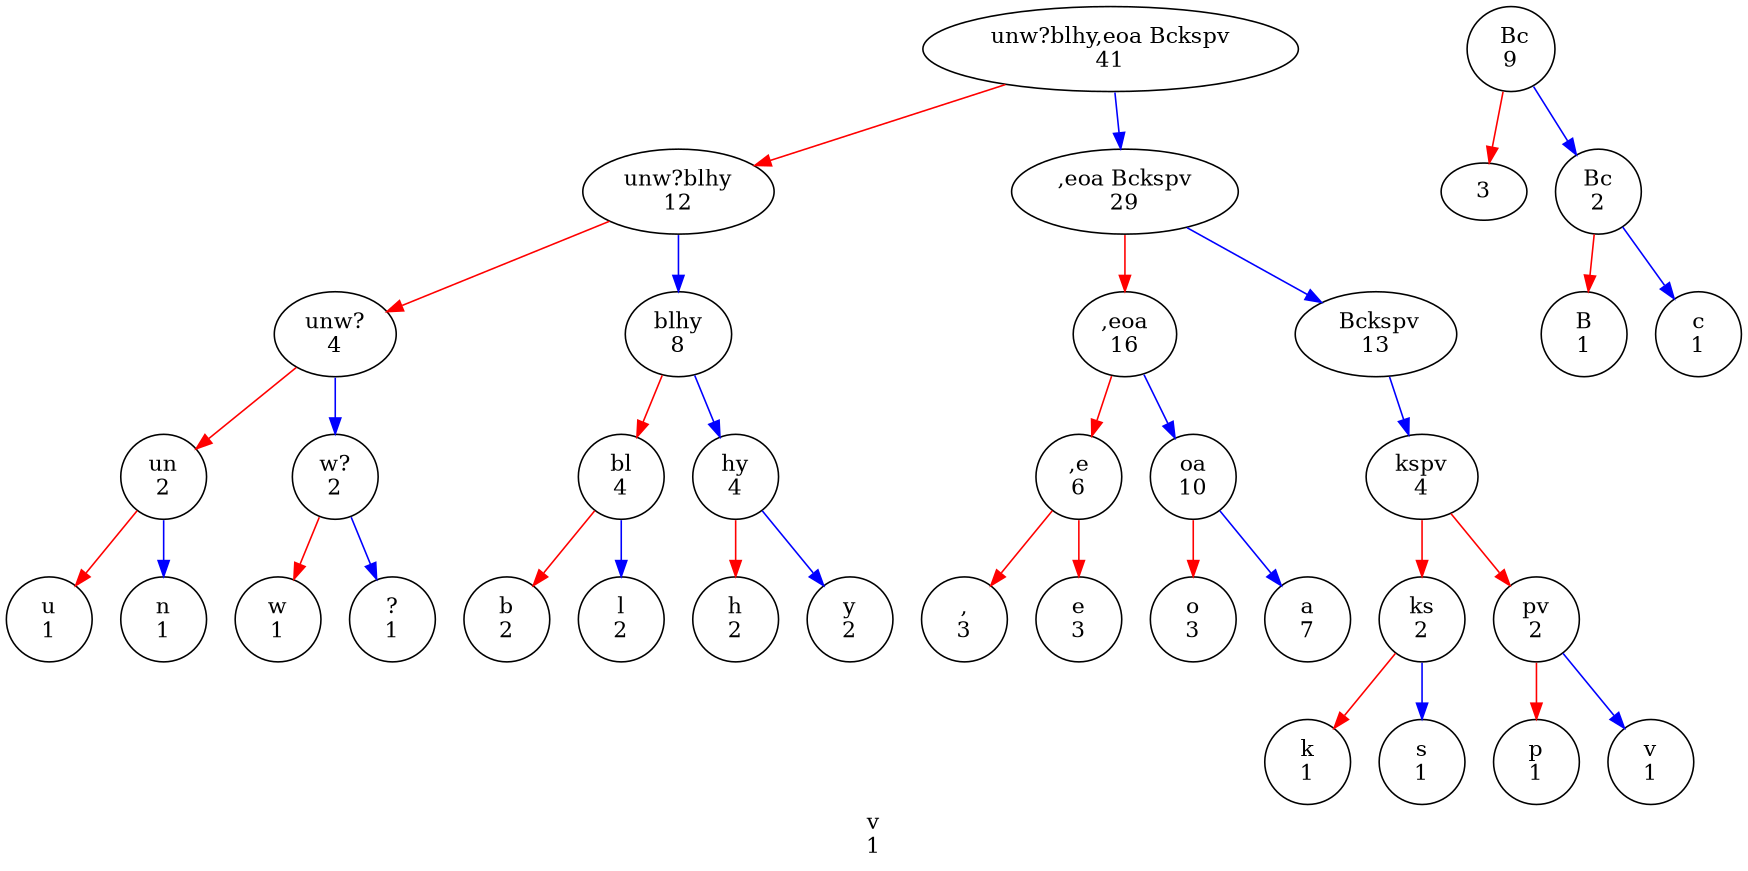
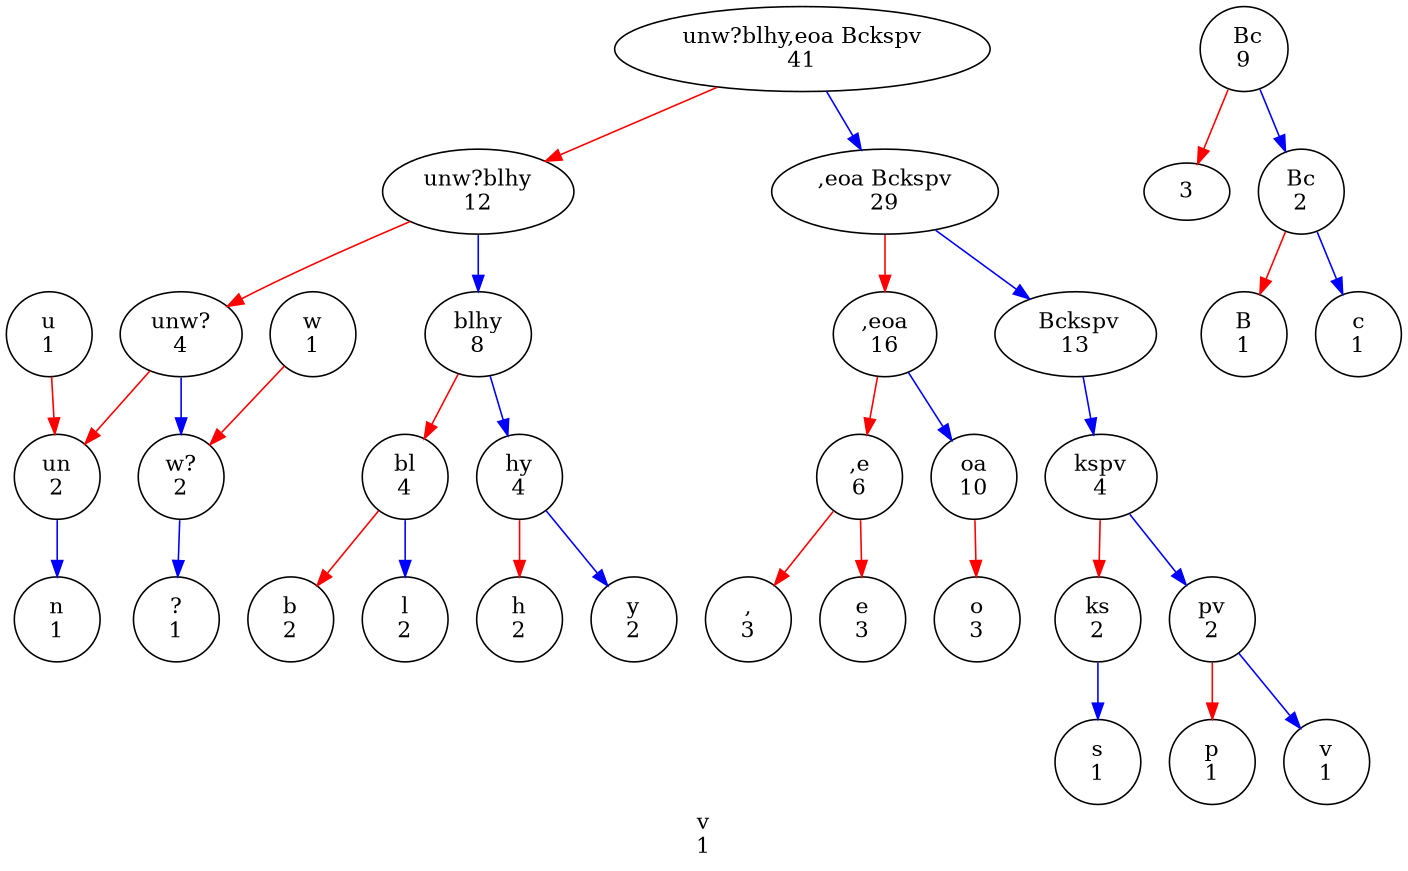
edge "w? 2" -> "w 1": reversed
edge "un 2" -> "u 1": reversed
edge "kspv 4" -> "pv 2": color red -> blue
node "a 7": removed
node "k 1": removed
